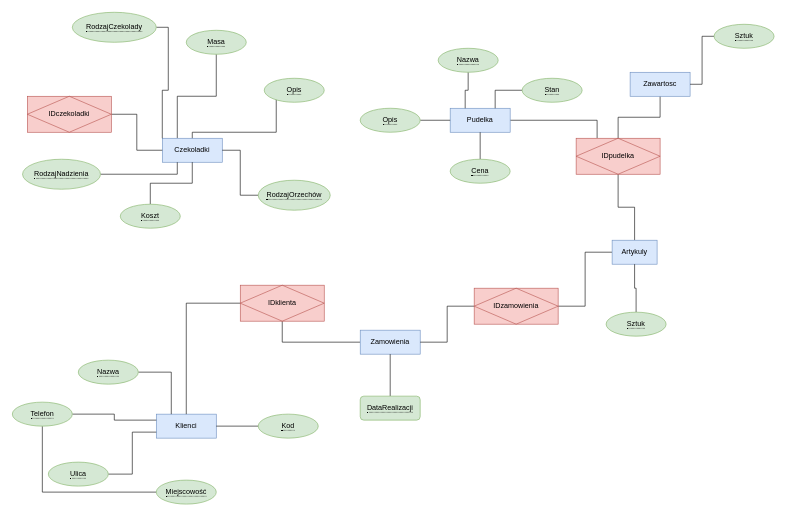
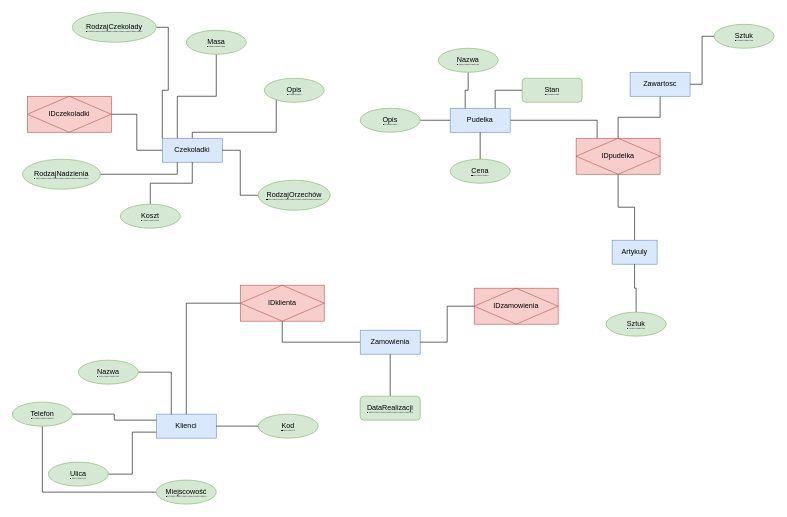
node "Stan": shape ellipse -> rounded rectangle
edge "Artykuly" -- "IDzamowienia": removed
